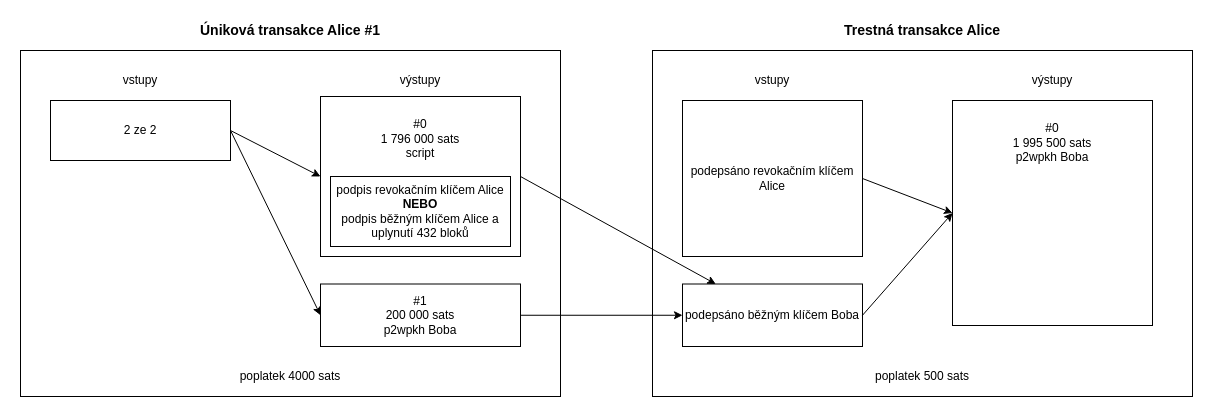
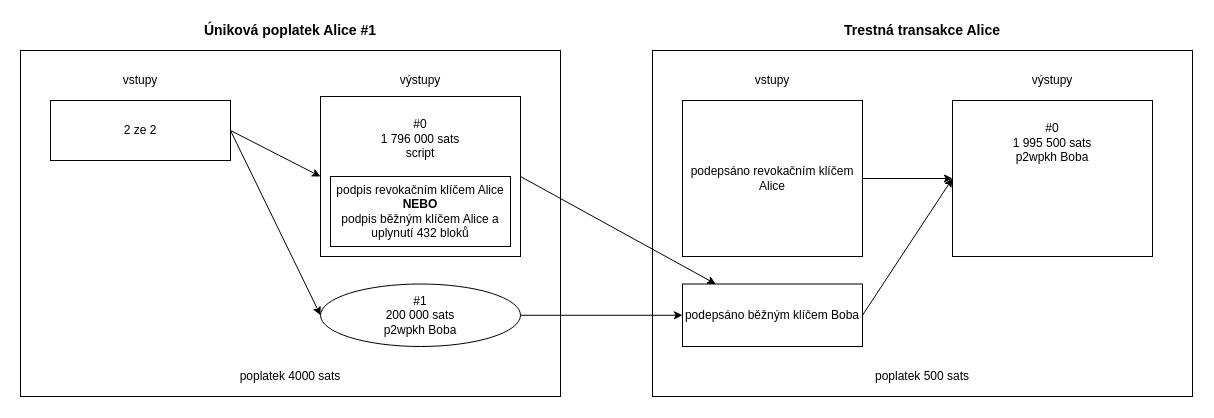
node "Úniková transakce Alice #1": label "Úniková transakce Alice #1" -> "Úniková poplatek Alice #1"
node "#0 1 995 500 sats p2wpkh Boba": size 200x225 -> 200x156
node "#1 200 000 sats p2wpkh Boba": shape rectangle -> ellipse
